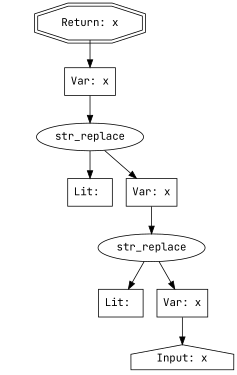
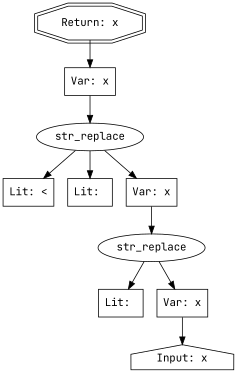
node "Lit: <": added
